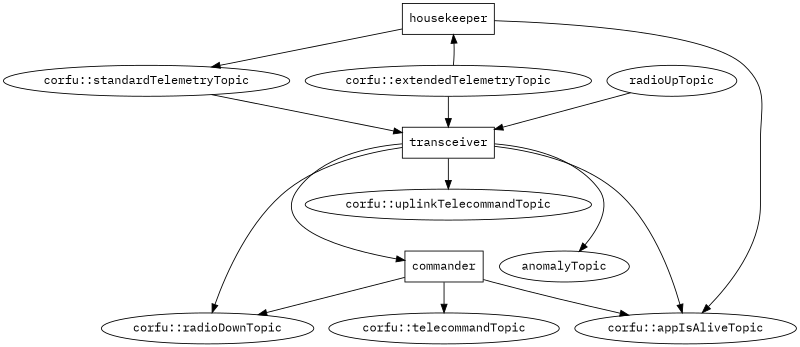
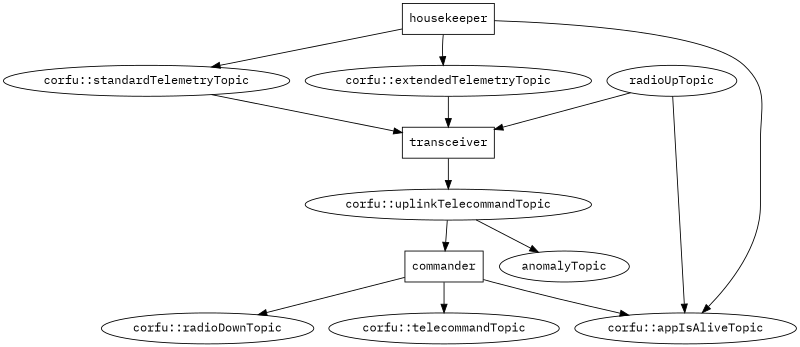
edge "corfu::extendedTelemetryTopic" -> "housekeeper": reversed
edge "transceiver" -> "anomalyTopic": now "corfu::uplinkTelecommandTopic" -> "anomalyTopic"
edge "transceiver" -> "corfu::appIsAliveTopic": now "radioUpTopic" -> "corfu::appIsAliveTopic"
edge "transceiver" -> "corfu::radioDownTopic": removed
edge "transceiver" -> "commander": now "corfu::uplinkTelecommandTopic" -> "commander"
